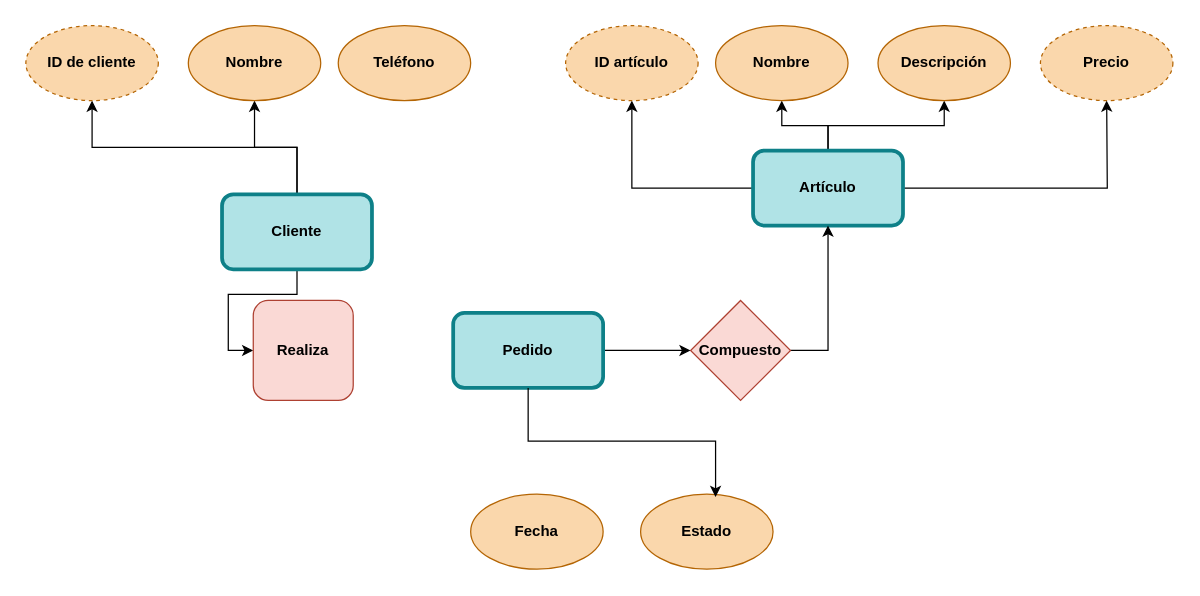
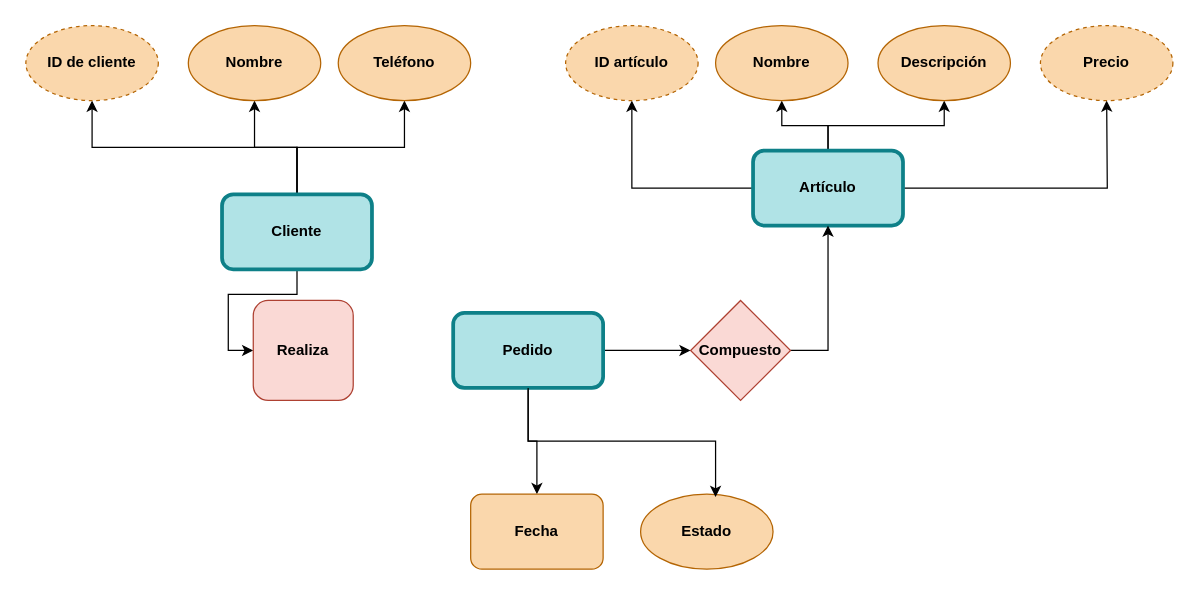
edge "Cliente" -> "Teléfono": added
edge "Pedido" -> "Fecha": added
node "Fecha": shape ellipse -> rounded rectangle
